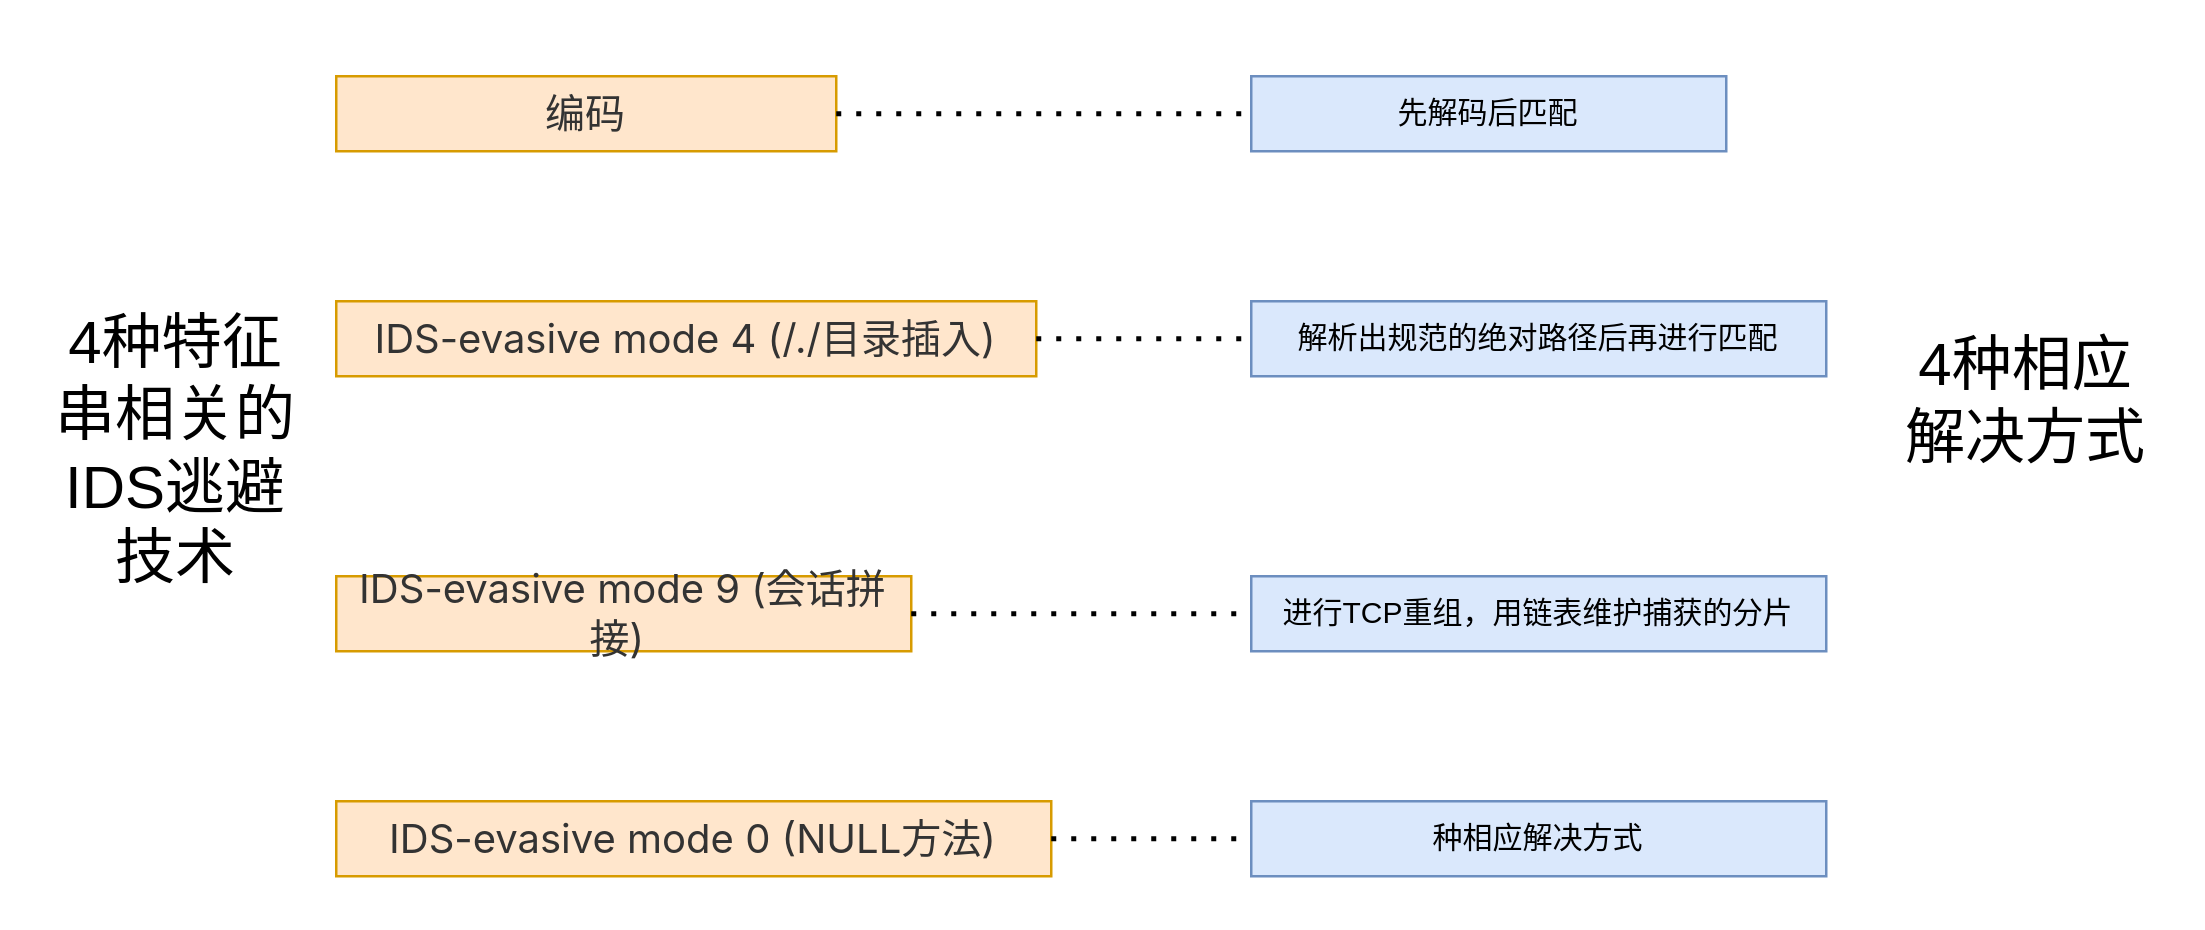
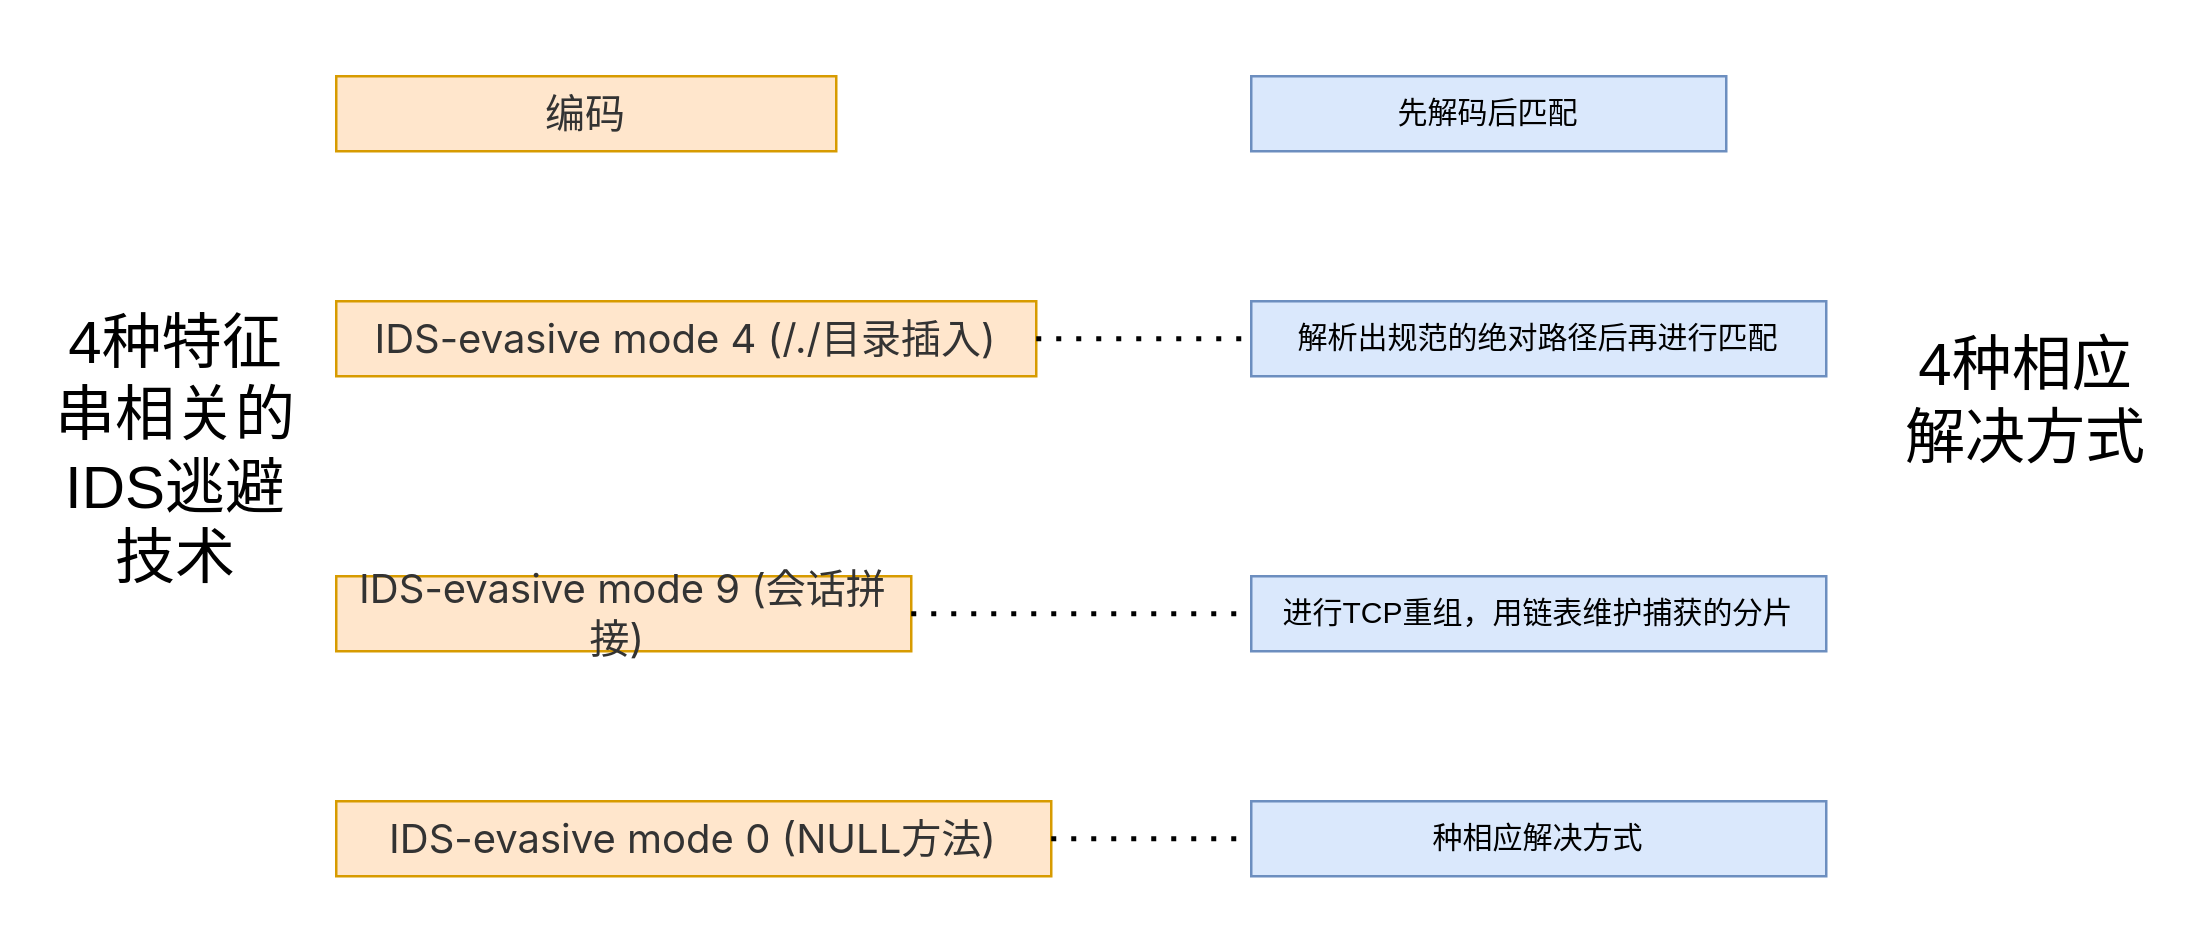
edge "编码" -- "先解码后匹配": removed
